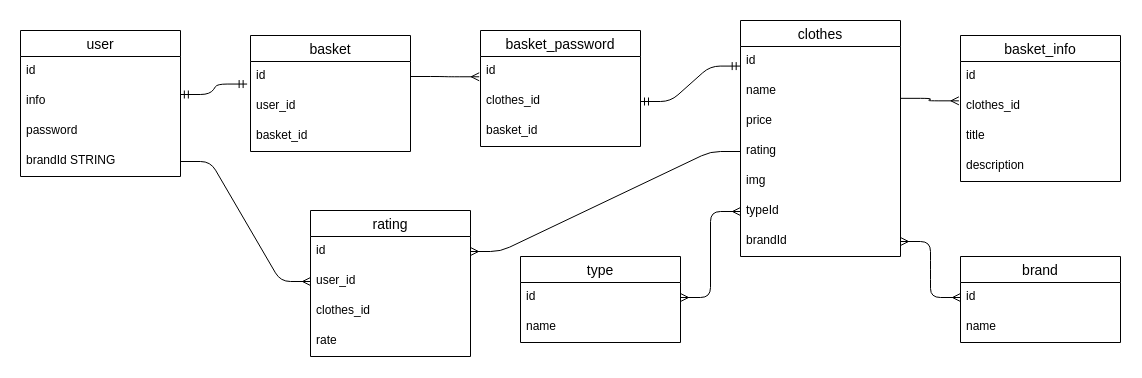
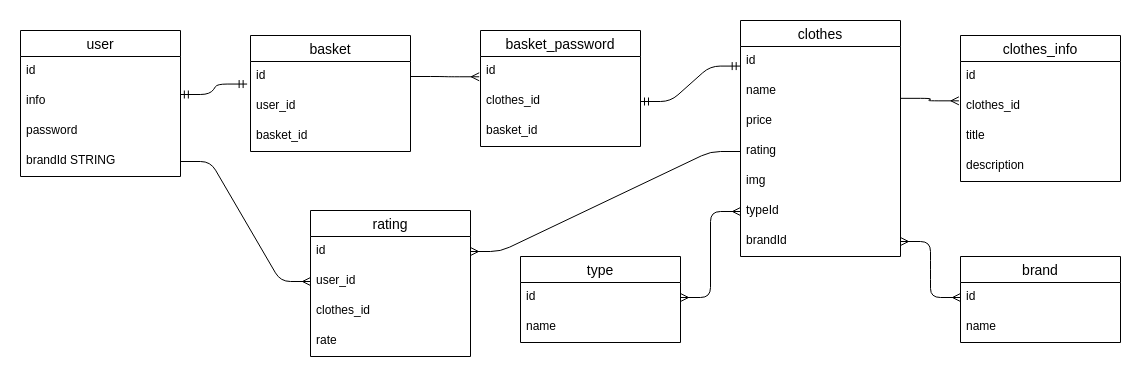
node "basket_info": label "basket_info" -> "clothes_info"
